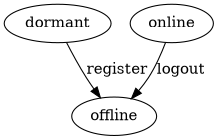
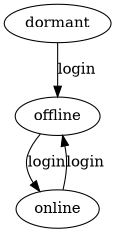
edge "dormant" -> "offline": label "register" -> "login"
edge "online" -> "offline": label "logout" -> "login"
edge "offline" -> "online": added, label "login"
